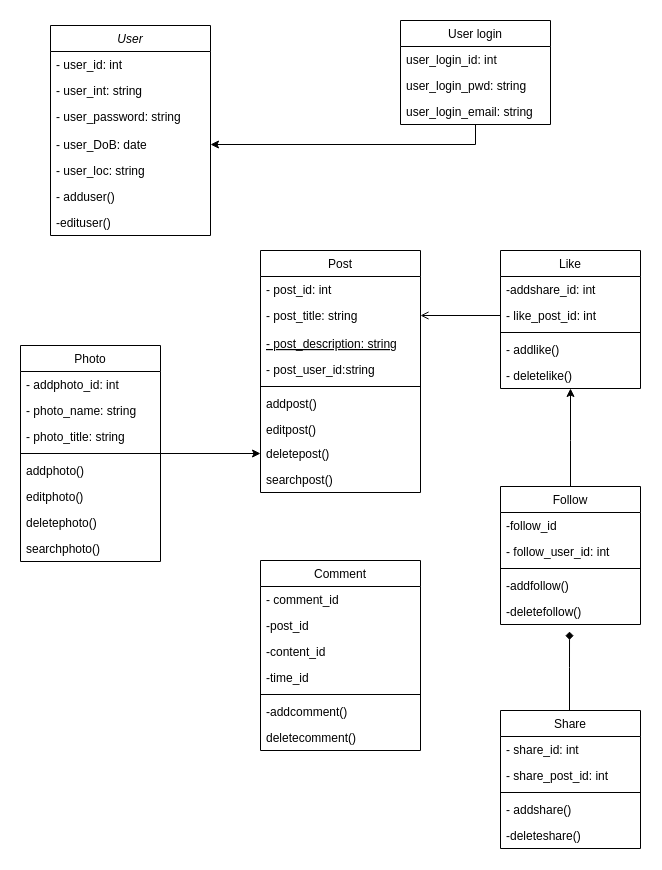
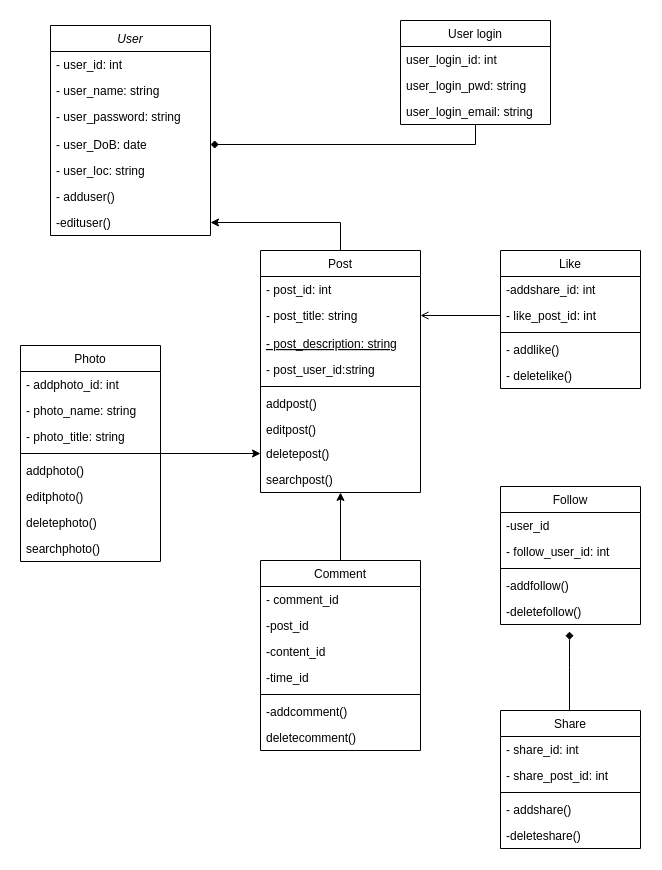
node "- user_int: string": label "- user_int: string" -> "- user_name: string"
edge "User login" -> "- user_DoB: date": arrowhead classic -> diamond
edge "Post" -> "-edituser()": added
edge "Follow" -> "- deletelike()": removed
node "-follow_id": label "-follow_id" -> "-user_id"
edge "Comment" -> "searchpost()": added
